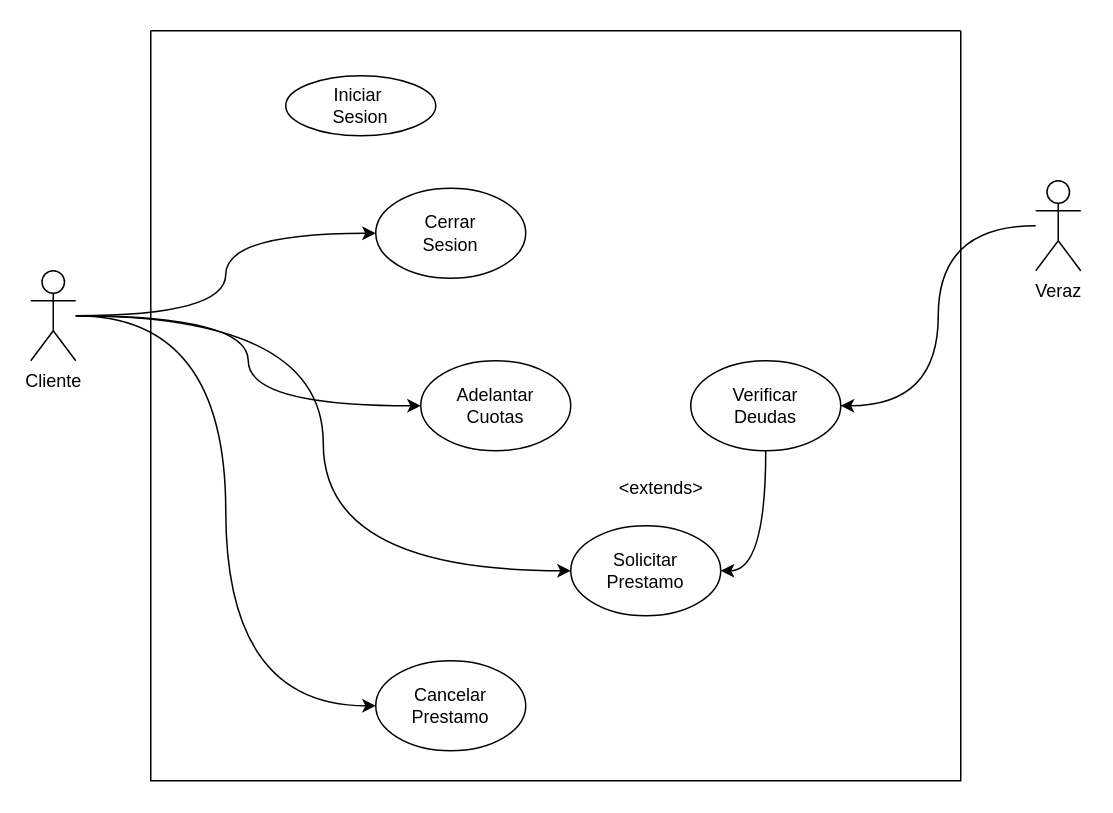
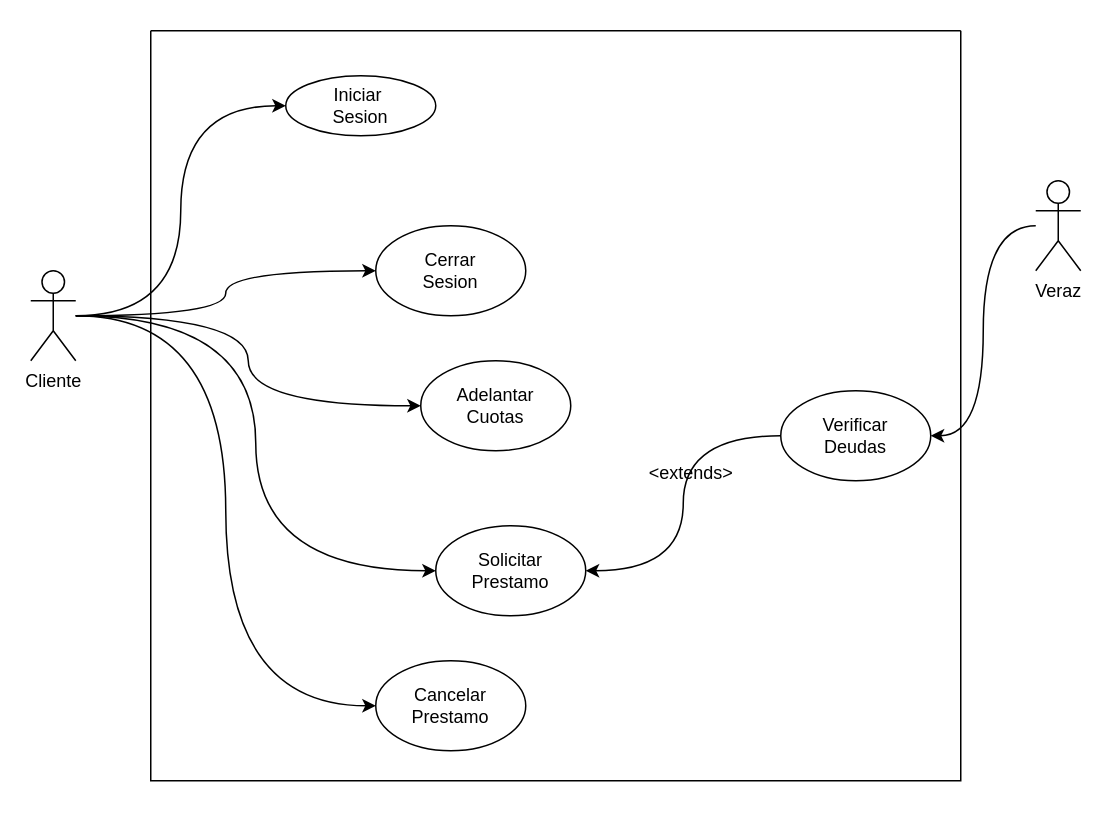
edge "Cliente" -> "Iniciar Sesion": added
node "Cerrar Sesion": moved (451, 233) -> (451, 271)
node "Verificar Deudas": moved (766, 406) -> (856, 436)
node "<extends>": moved (661, 488) -> (691, 473)
node "Solicitar Prestamo": moved (646, 571) -> (511, 571)
